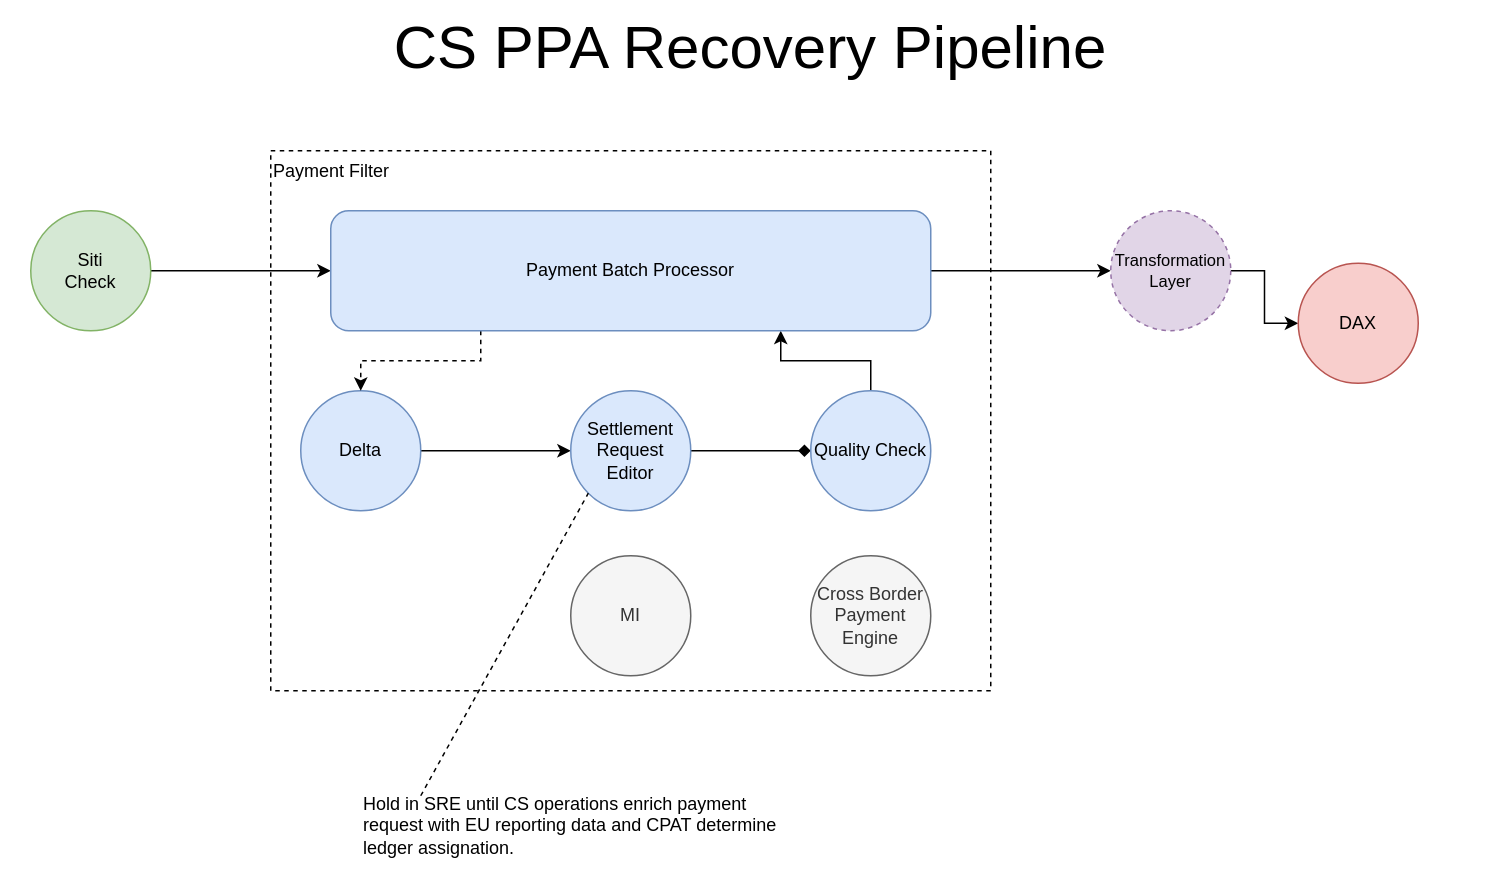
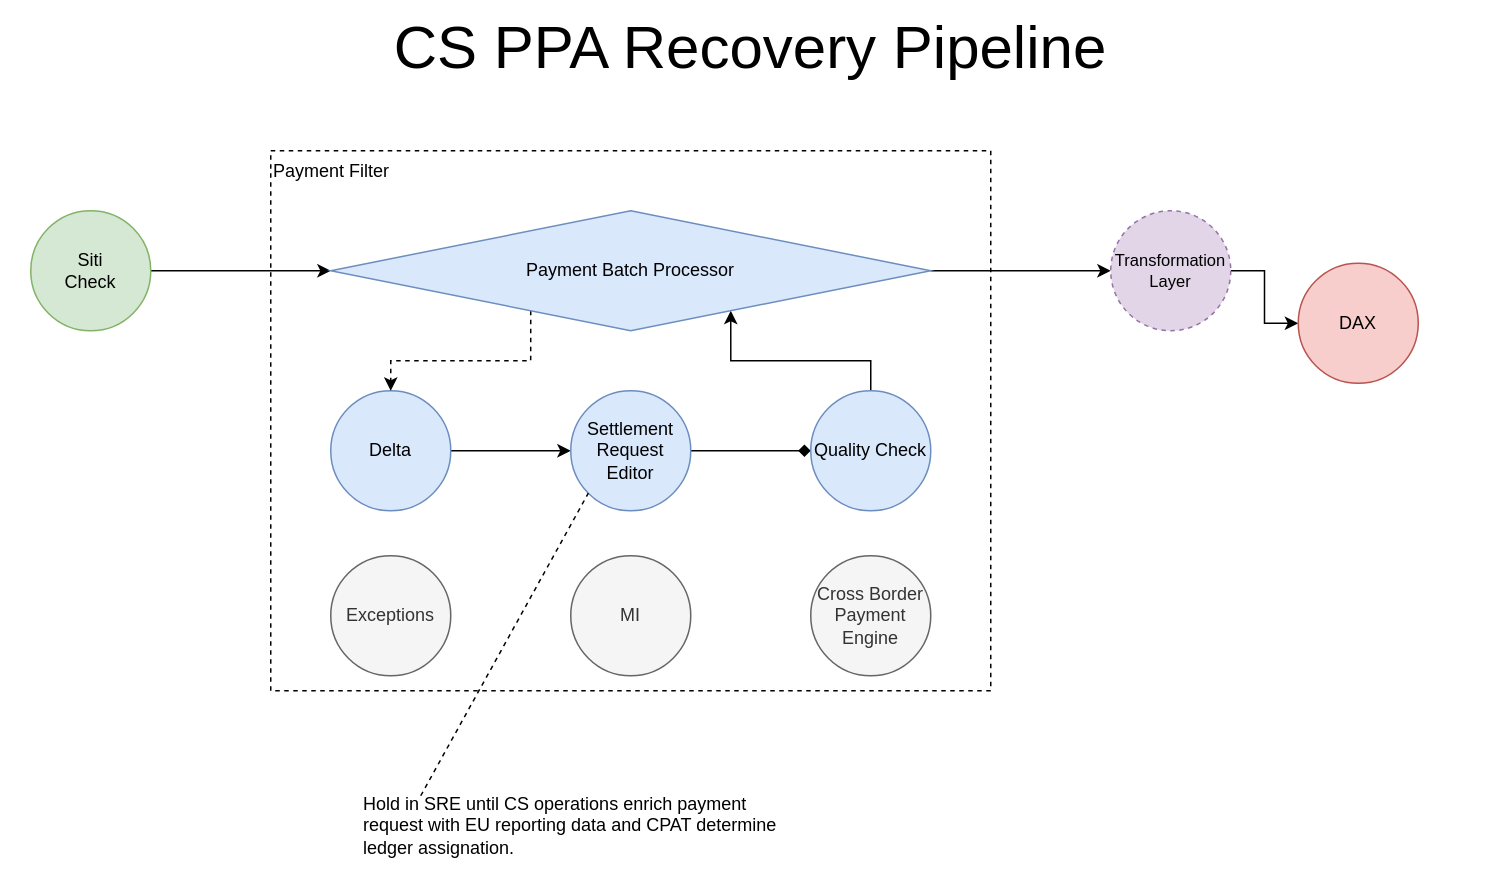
node "Payment Batch Processor": shape rounded rectangle -> diamond
node "Delta": moved (361, 451) -> (391, 451)
node "Exceptions": added
